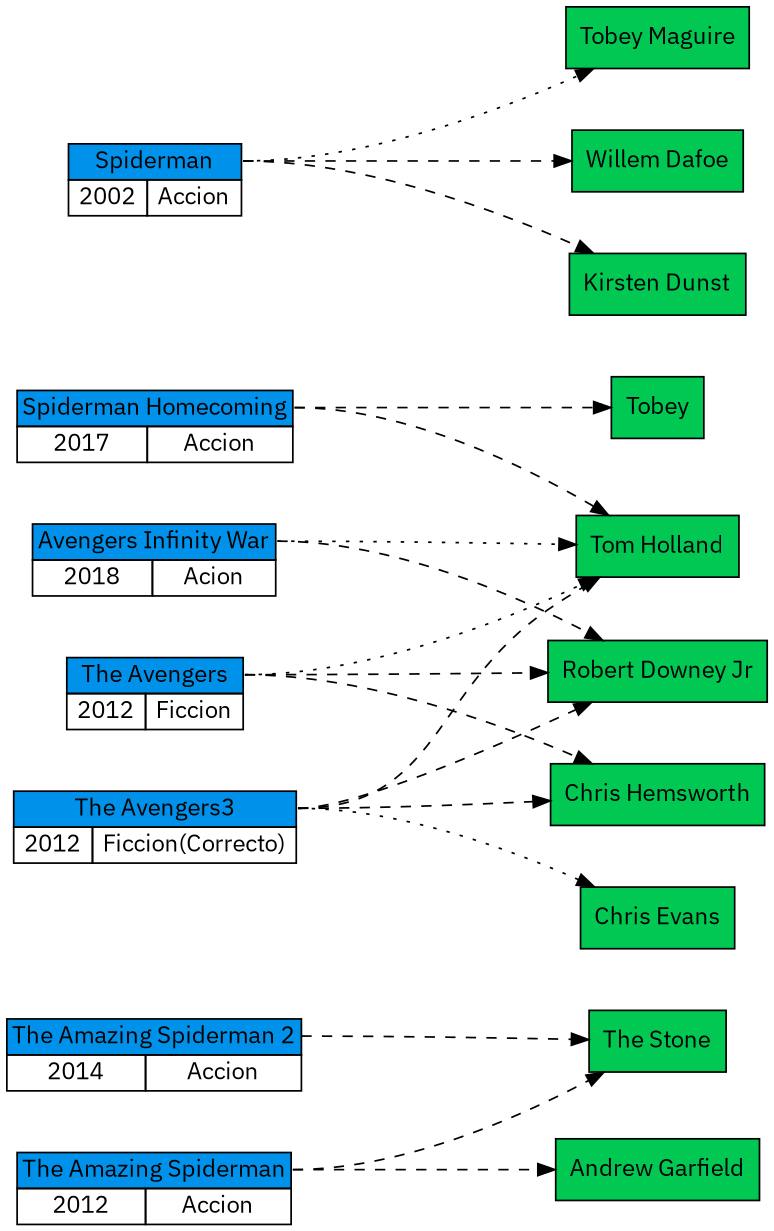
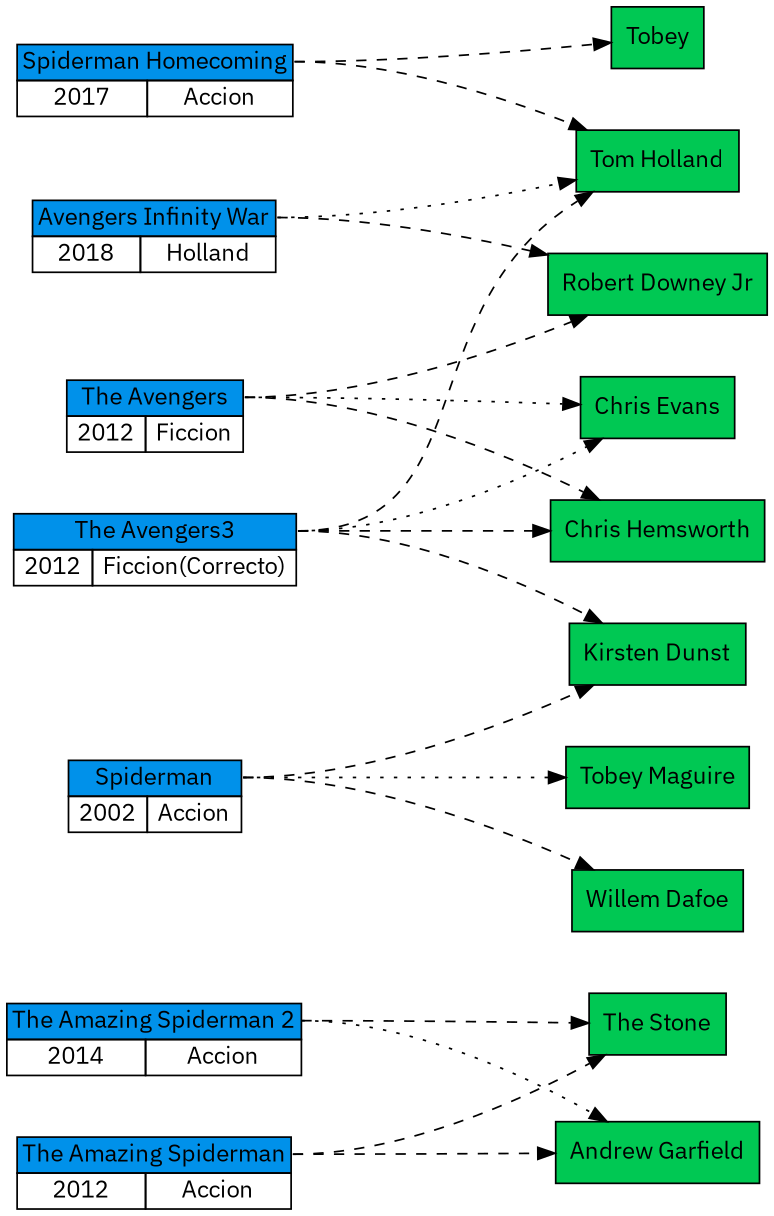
node "Avengers Infinity War": text "Acion" -> "Holland"
edge "The Avengers" -> "Tom Holland": now "The Avengers" -> "Chris Evans"
edge "The Avengers3" -> "Robert Downey Jr": now "The Avengers3" -> "Kirsten Dunst"
edge "The Amazing Spiderman 2" -> "Andrew Garfield": added
